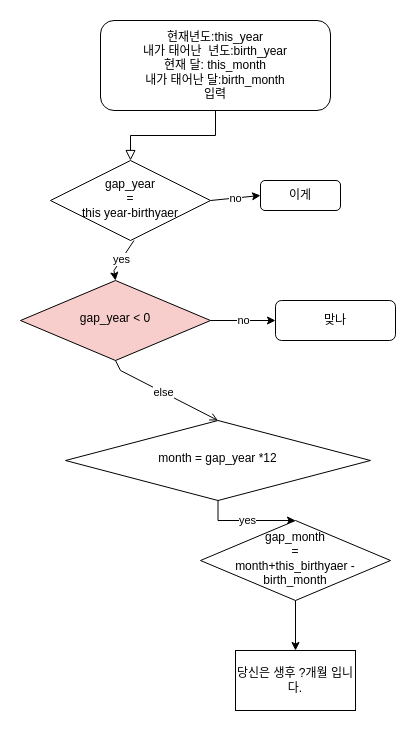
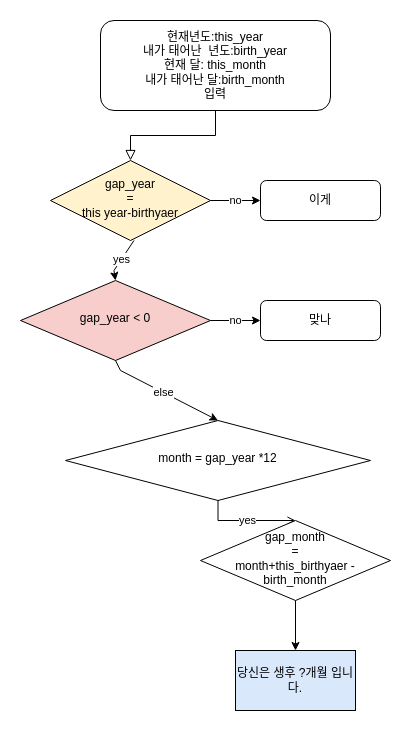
node "이게": size 80x30 -> 120x40
node "gap_year = this year-birthyaer": fillcolor #ffffff -> #fff2cc
node "맞나": moved (336, 321) -> (321, 321)
edge "gap_year < 0" -> "month = gap_year *12": arrowhead open -> classic
edge "month = gap_year *12" -> "gap_month = month+this_birthyaer - birth_month": arrowhead classic -> open
node "당신은 생후 ?개월 입니다.": fillcolor #ffffff -> #dae8fc
